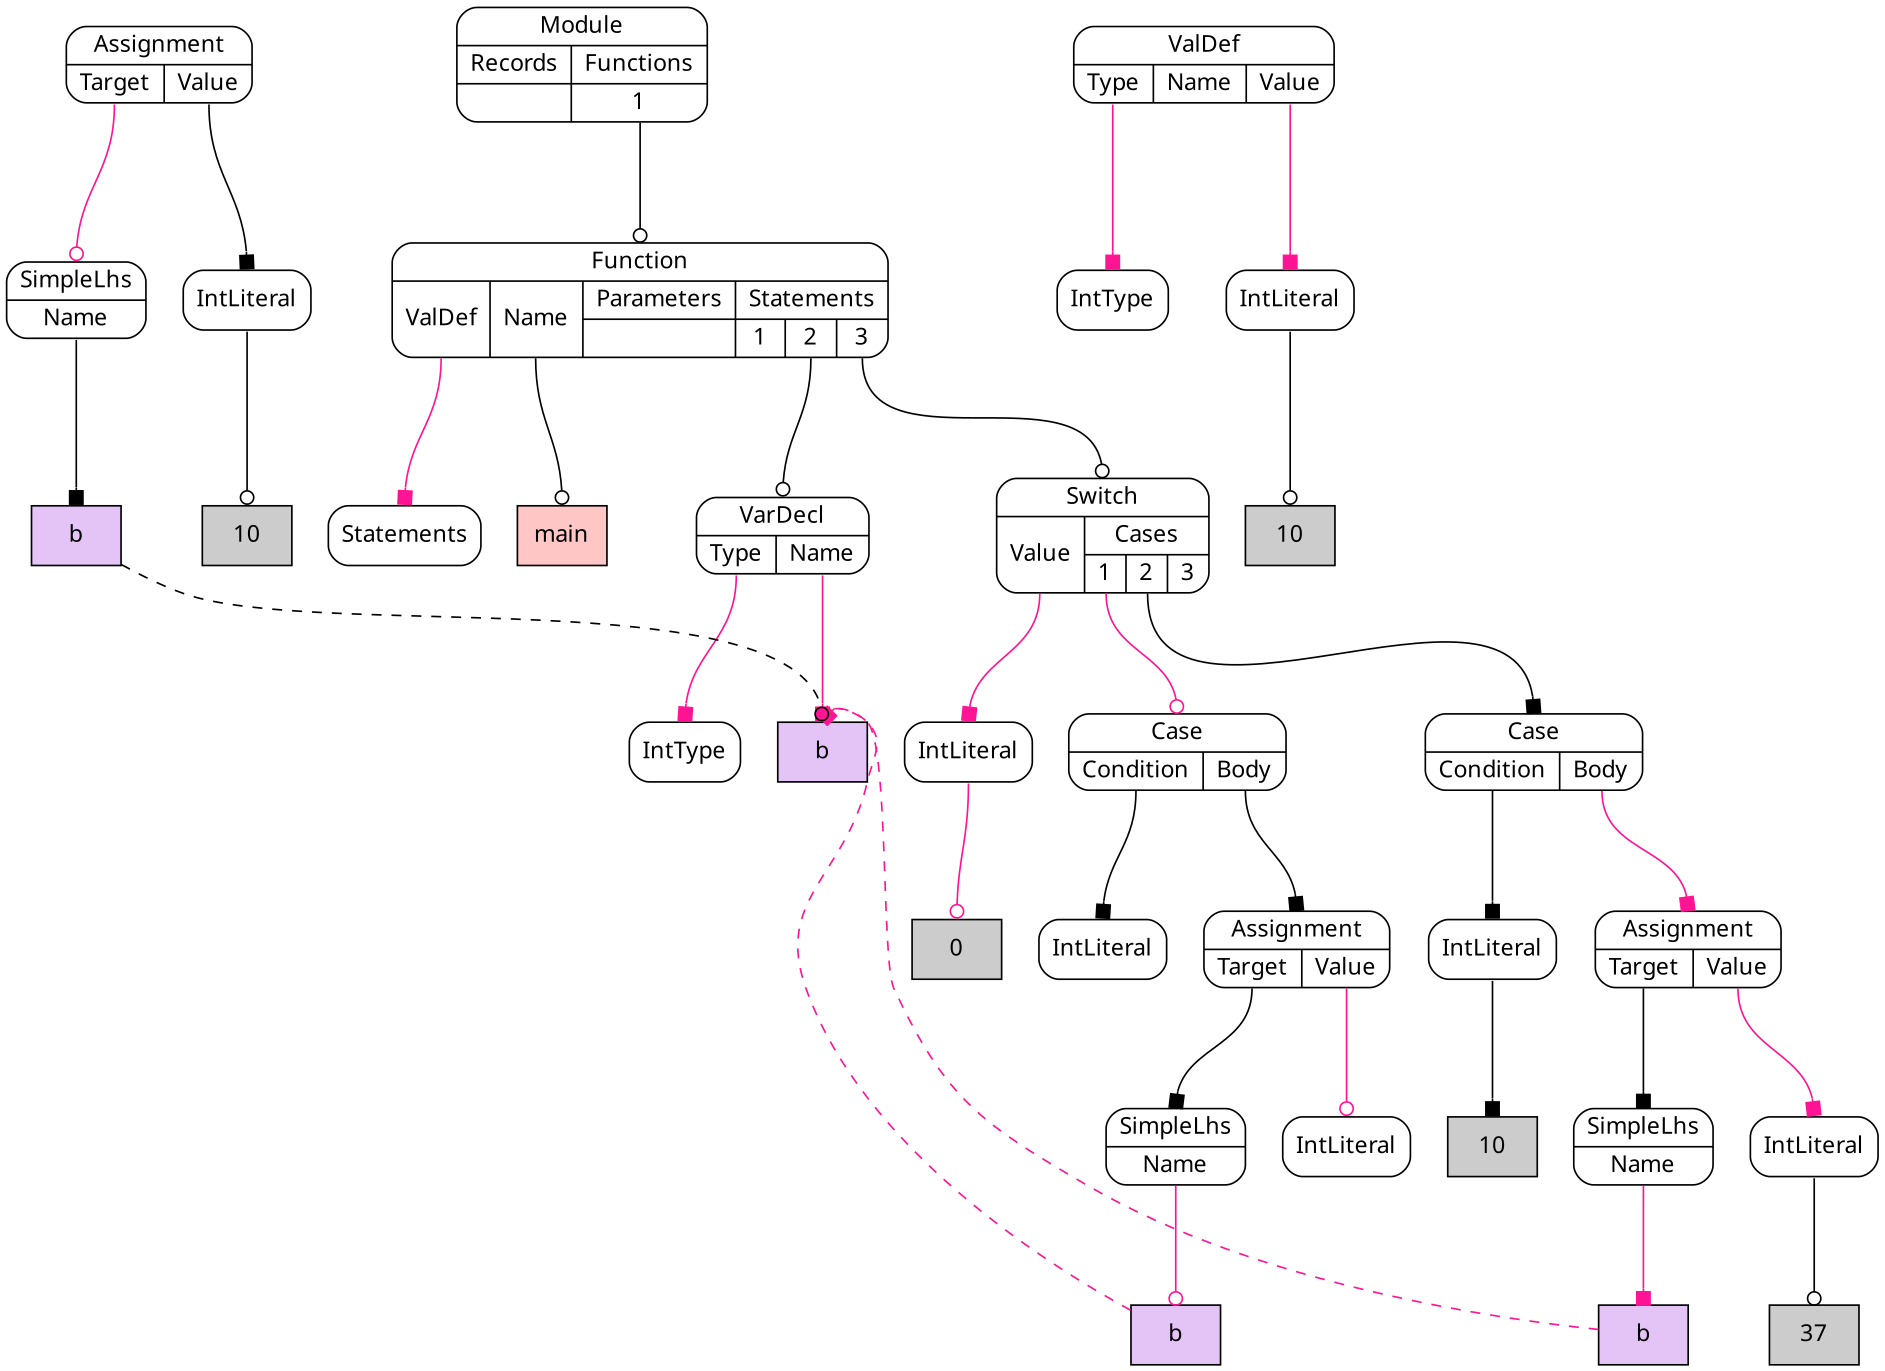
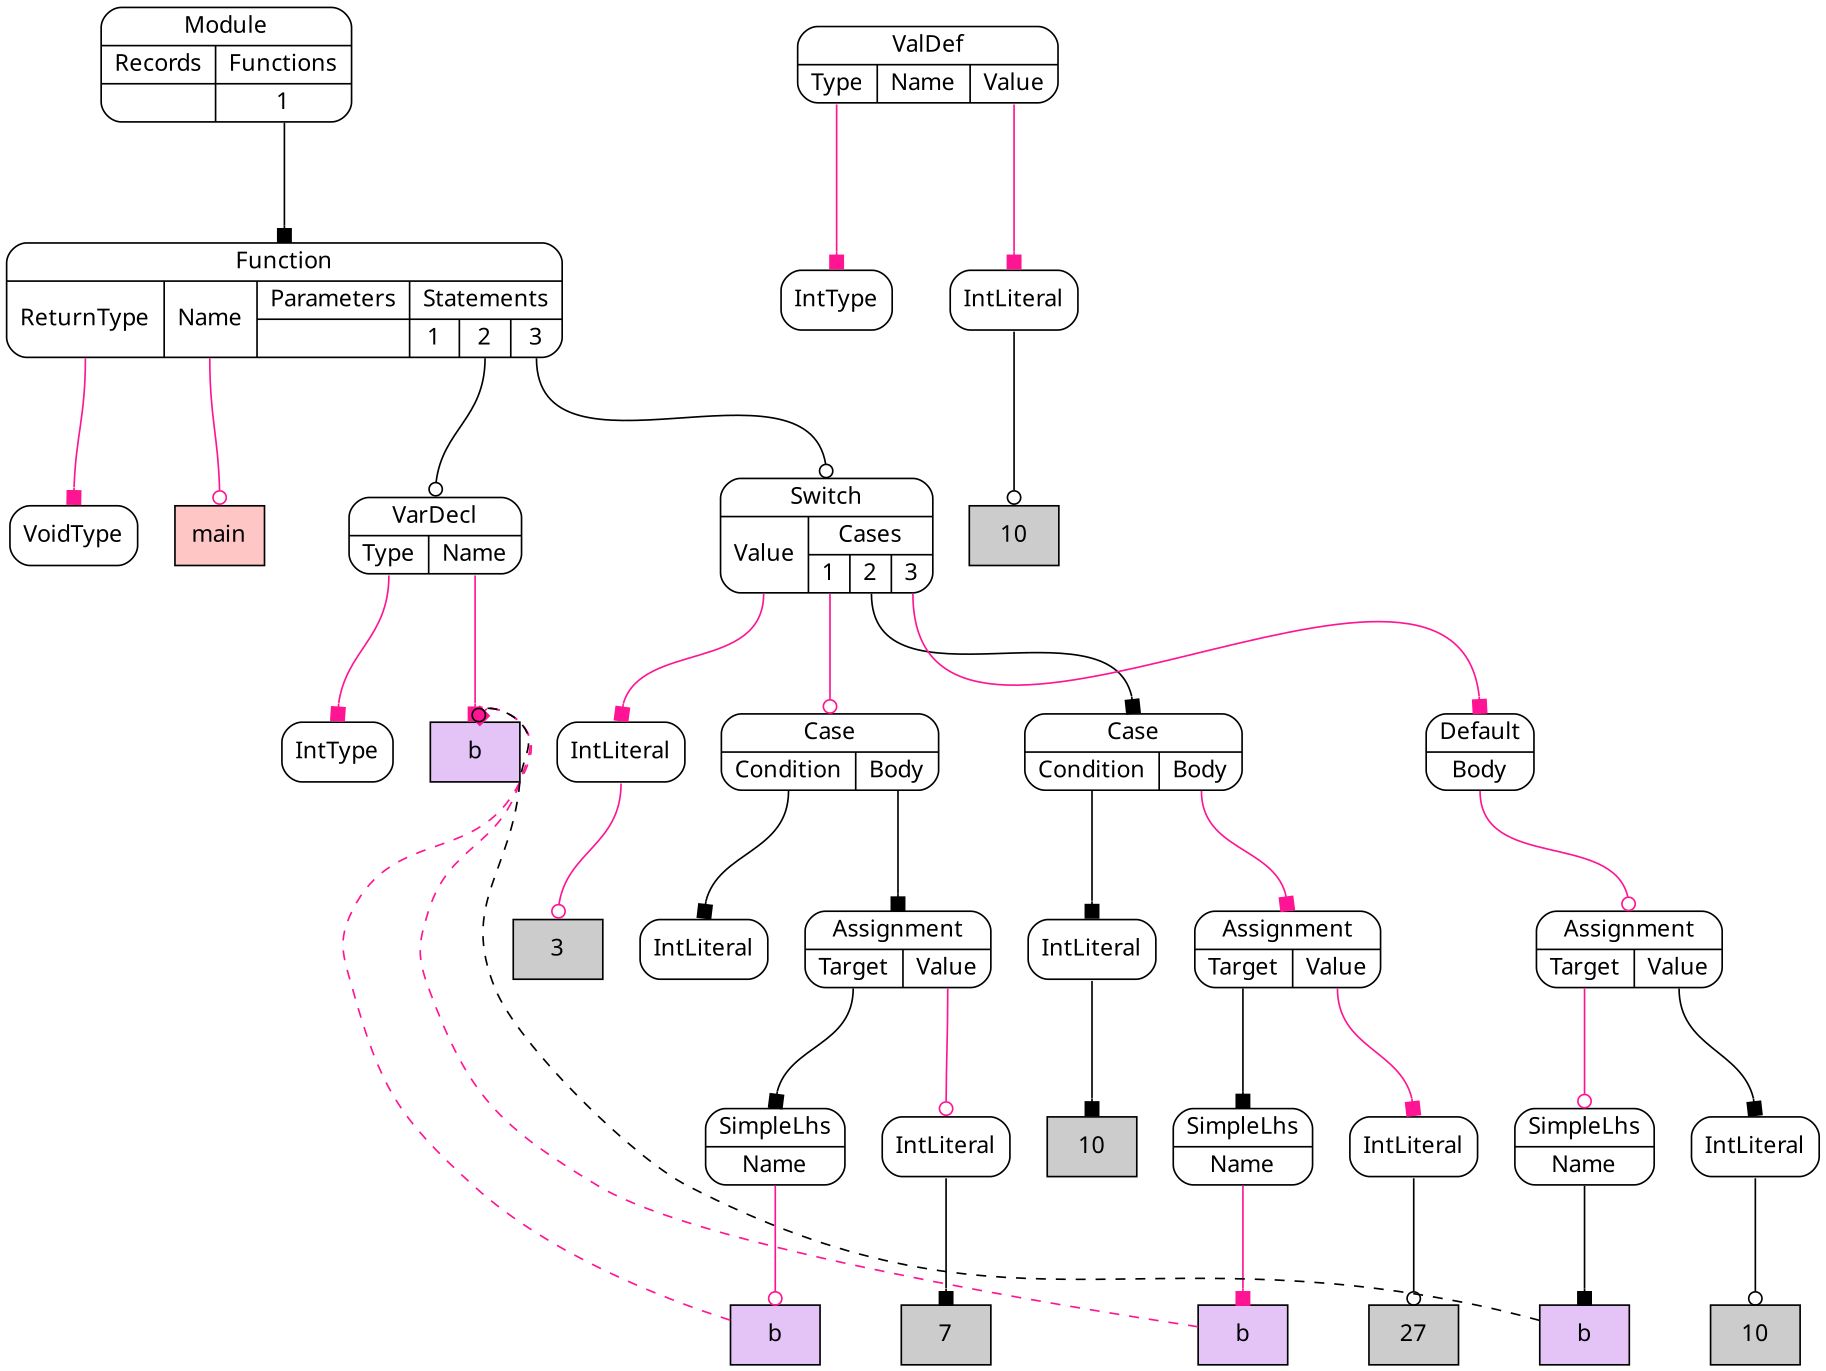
edge "Module" -> "Function": arrowhead odot -> box
node "Function": text "ValDef" -> "ReturnType"
edge "Function" -> "main": color black -> deeppink
node "Statements": label "Statements" -> "VoidType"
node "Default": added
node "0": label "0" -> "3"
node "7": added
node "37": label "37" -> "27"
